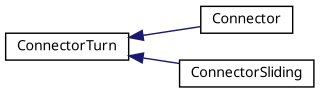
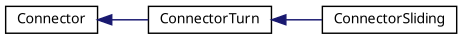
edge "Connector" -> "ConnectorTurn": reversed
